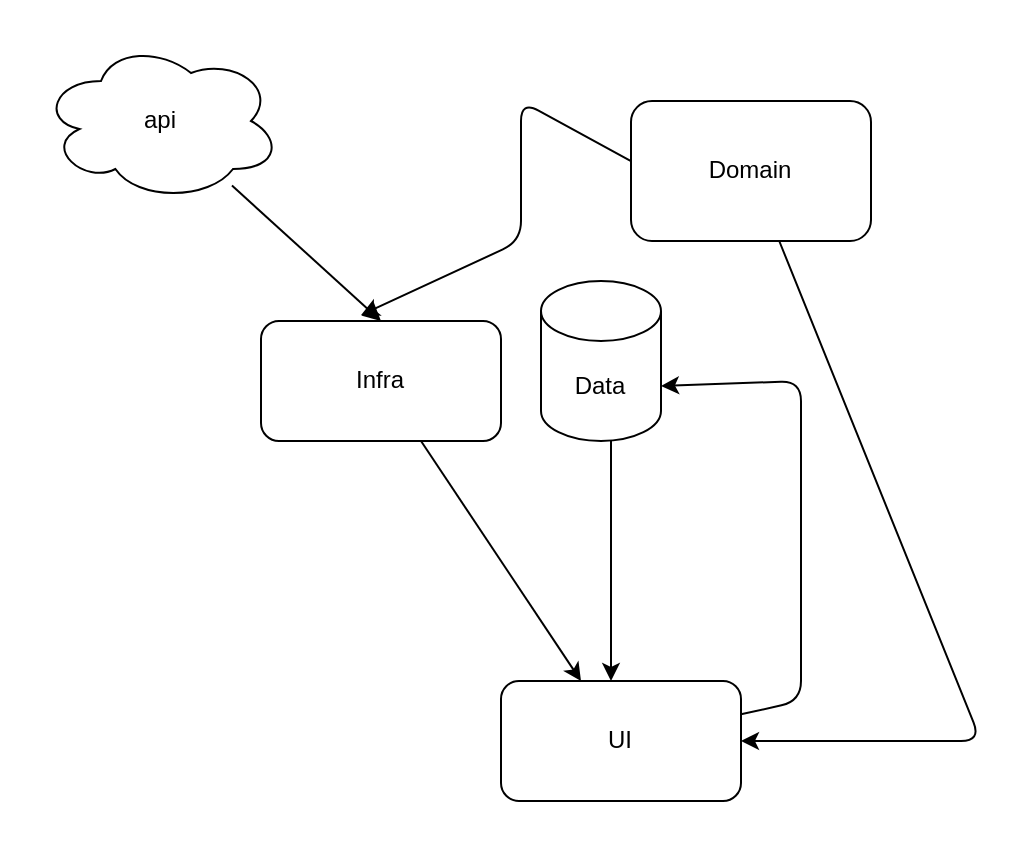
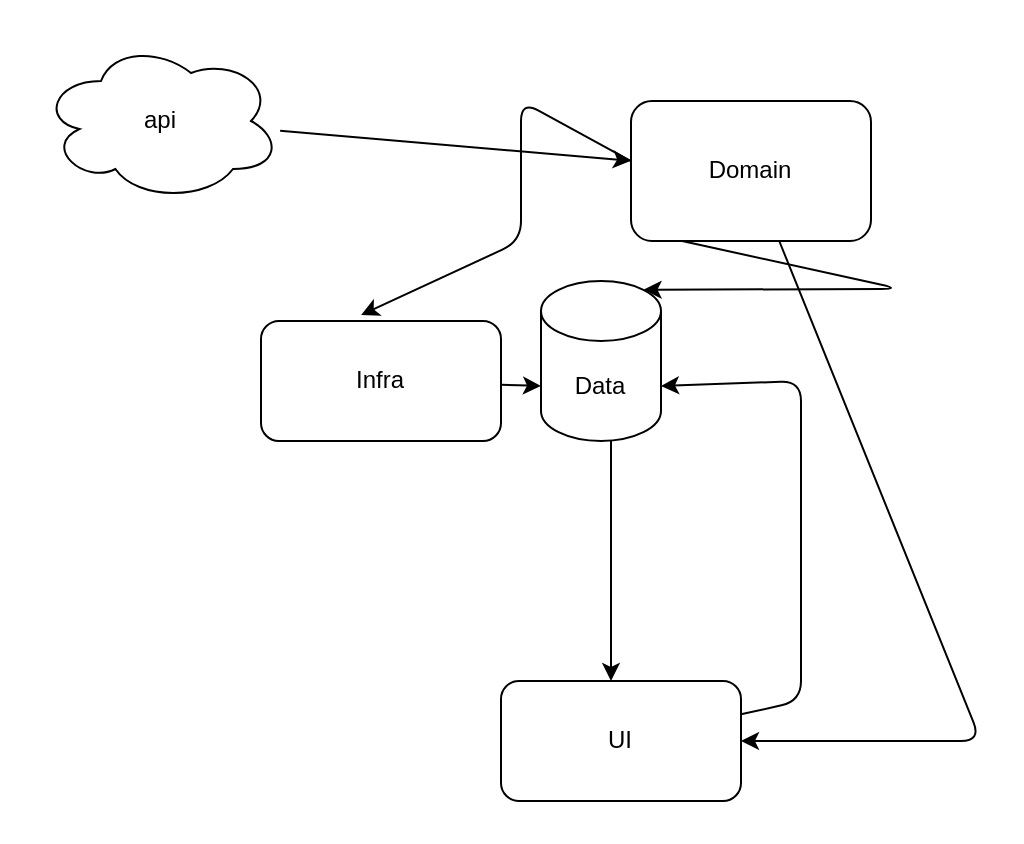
edge "api" -> "Infra": now "api" -> "Domain"
edge "Domain" -> "Data": added
edge "Infra" -> "UI": now "Infra" -> "Data"
